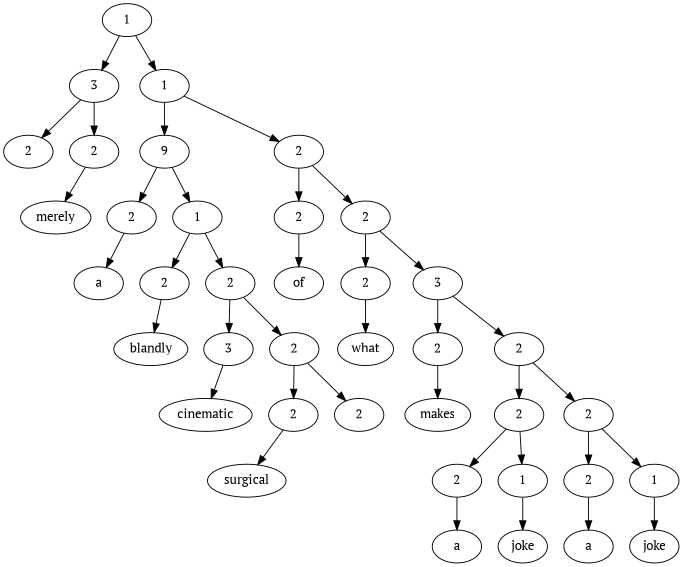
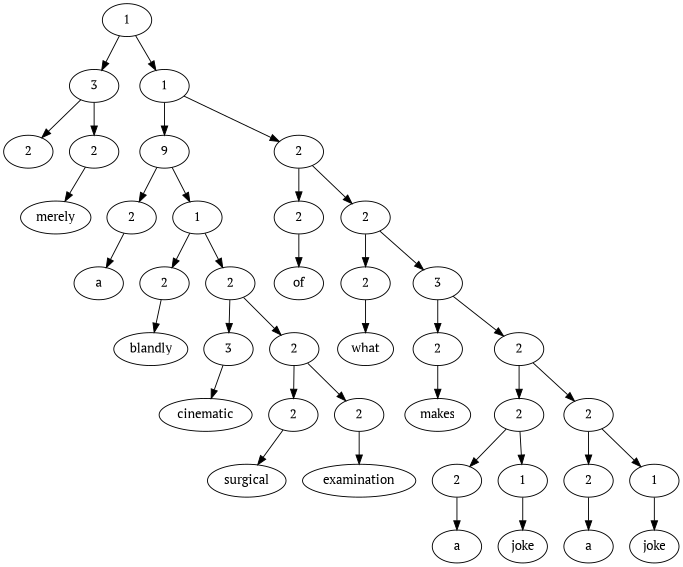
node "examination": added
